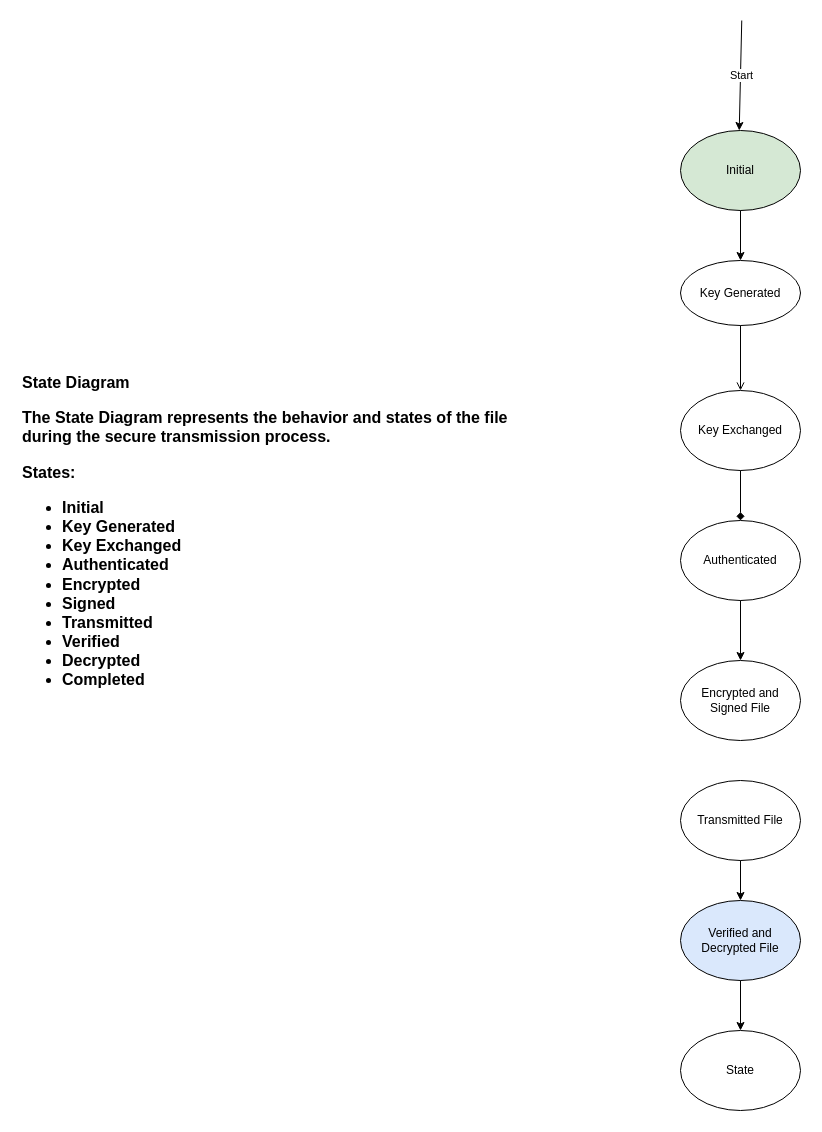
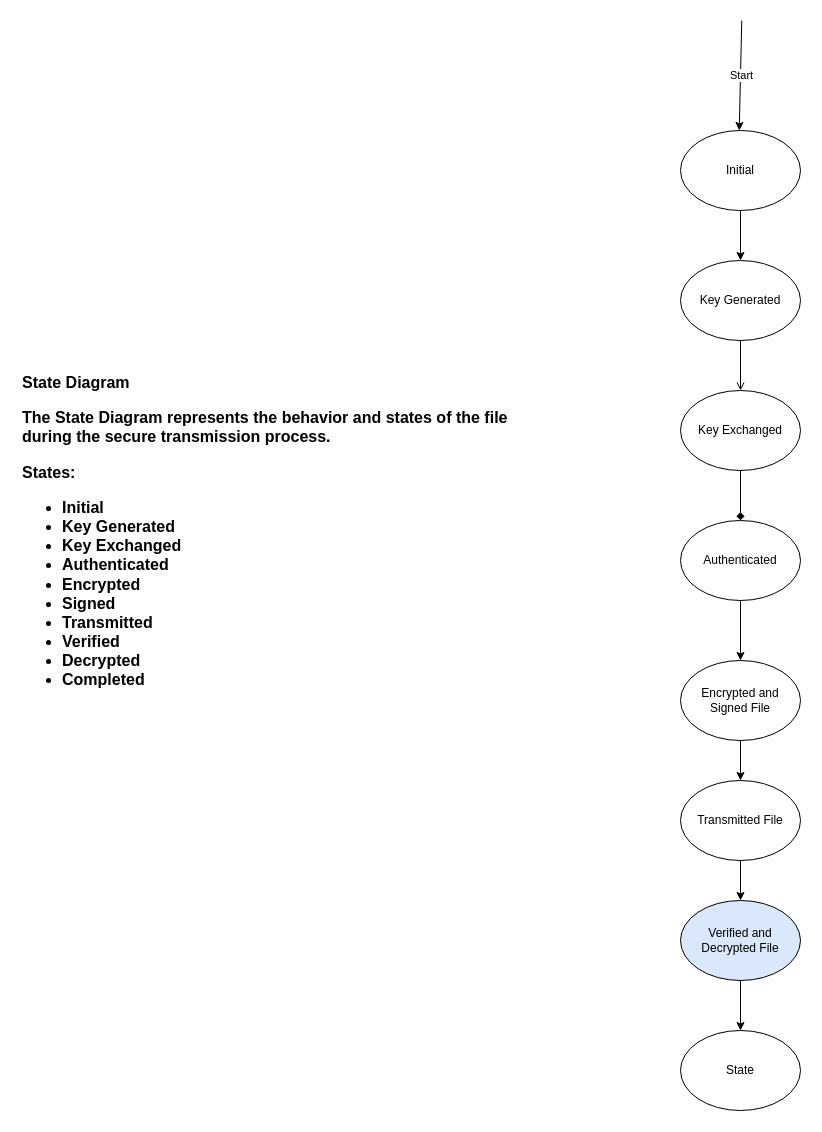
node "Initial": fillcolor #d5e8d4 -> #ffffff
node "Key Generated": size 120x65 -> 120x80
edge "Encrypted and Signed File" -> "Transmitted File": added
